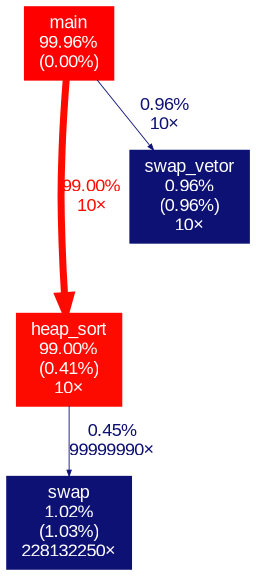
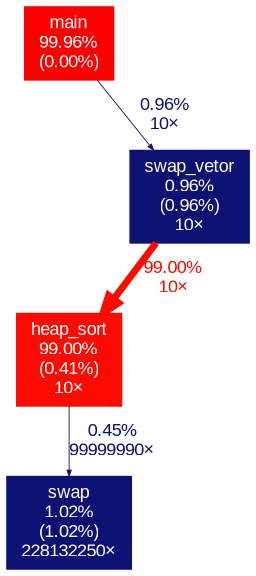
edge "main 99.96% (0.00%)" -> "heap_sort 99.00% (0.41%) 10×": now "swap_vetor 0.96% (0.96%) 10×" -> "heap_sort 99.00% (0.41%) 10×"
node "swap 1.02% (1.03%) 228132250×": label "swap 1.02% (1.03%) 228132250×" -> "swap 1.02% (1.02%) 228132250×"
